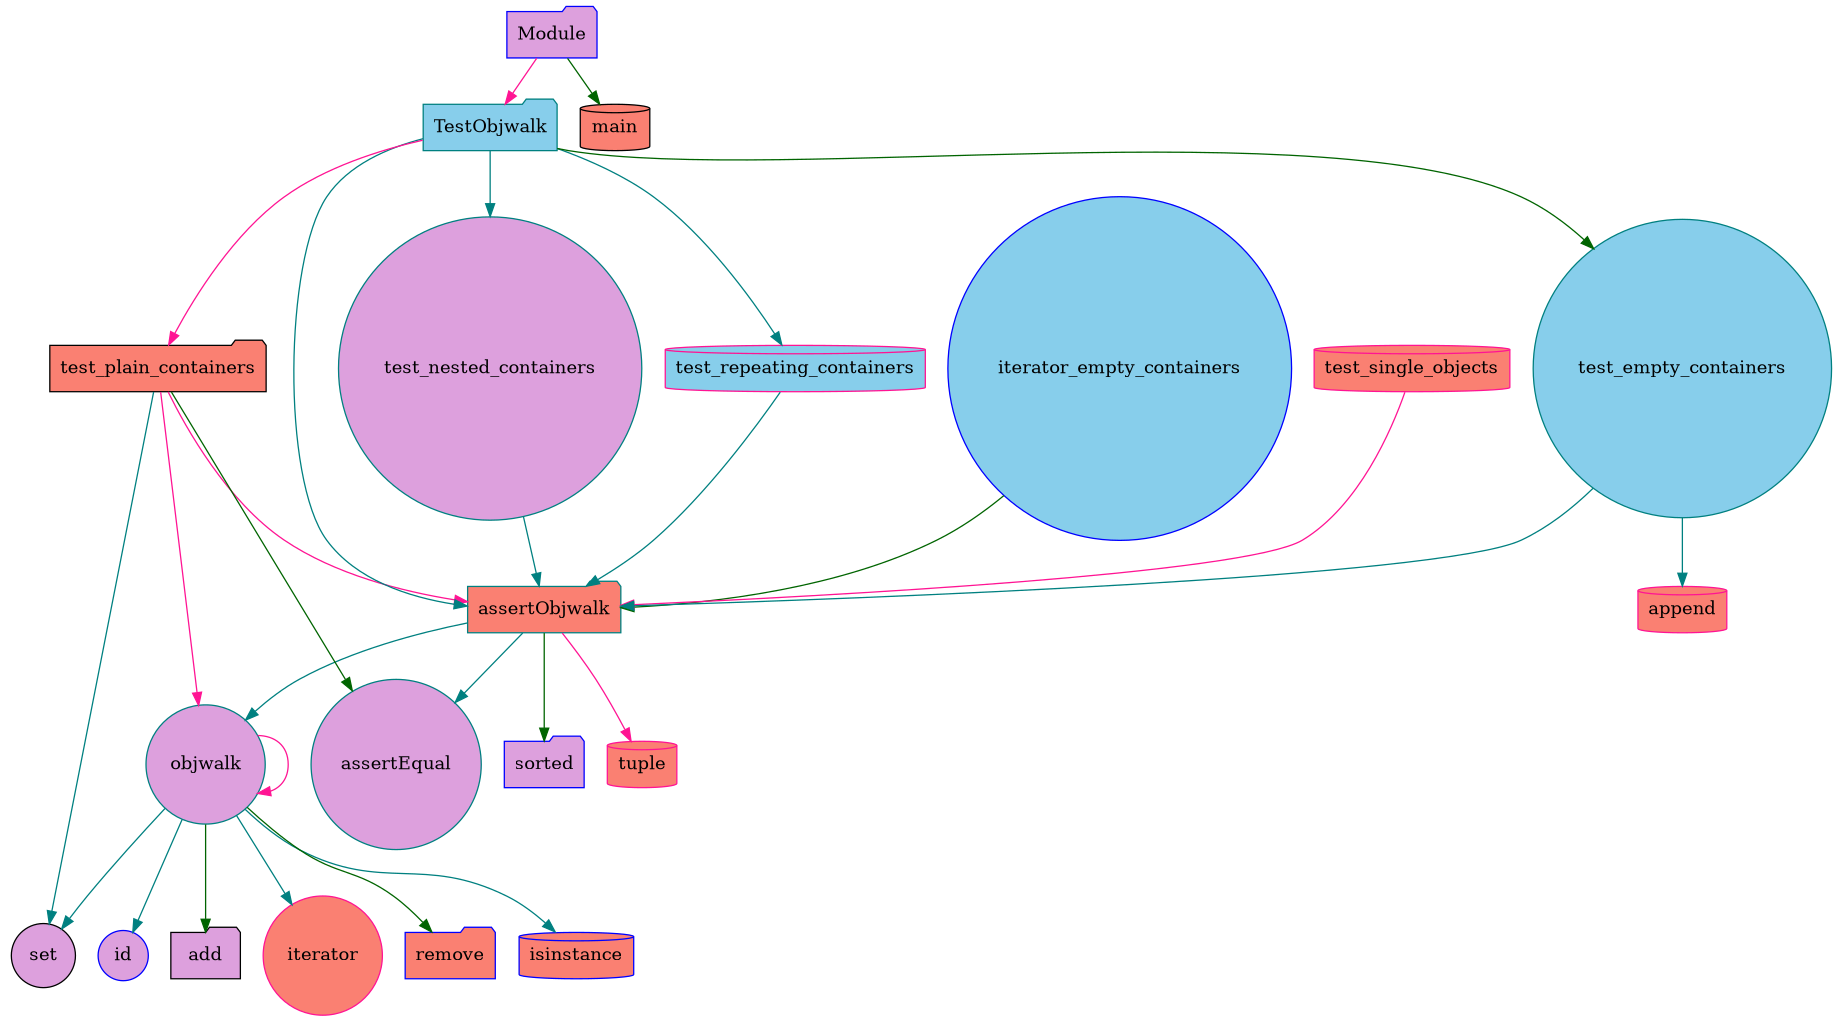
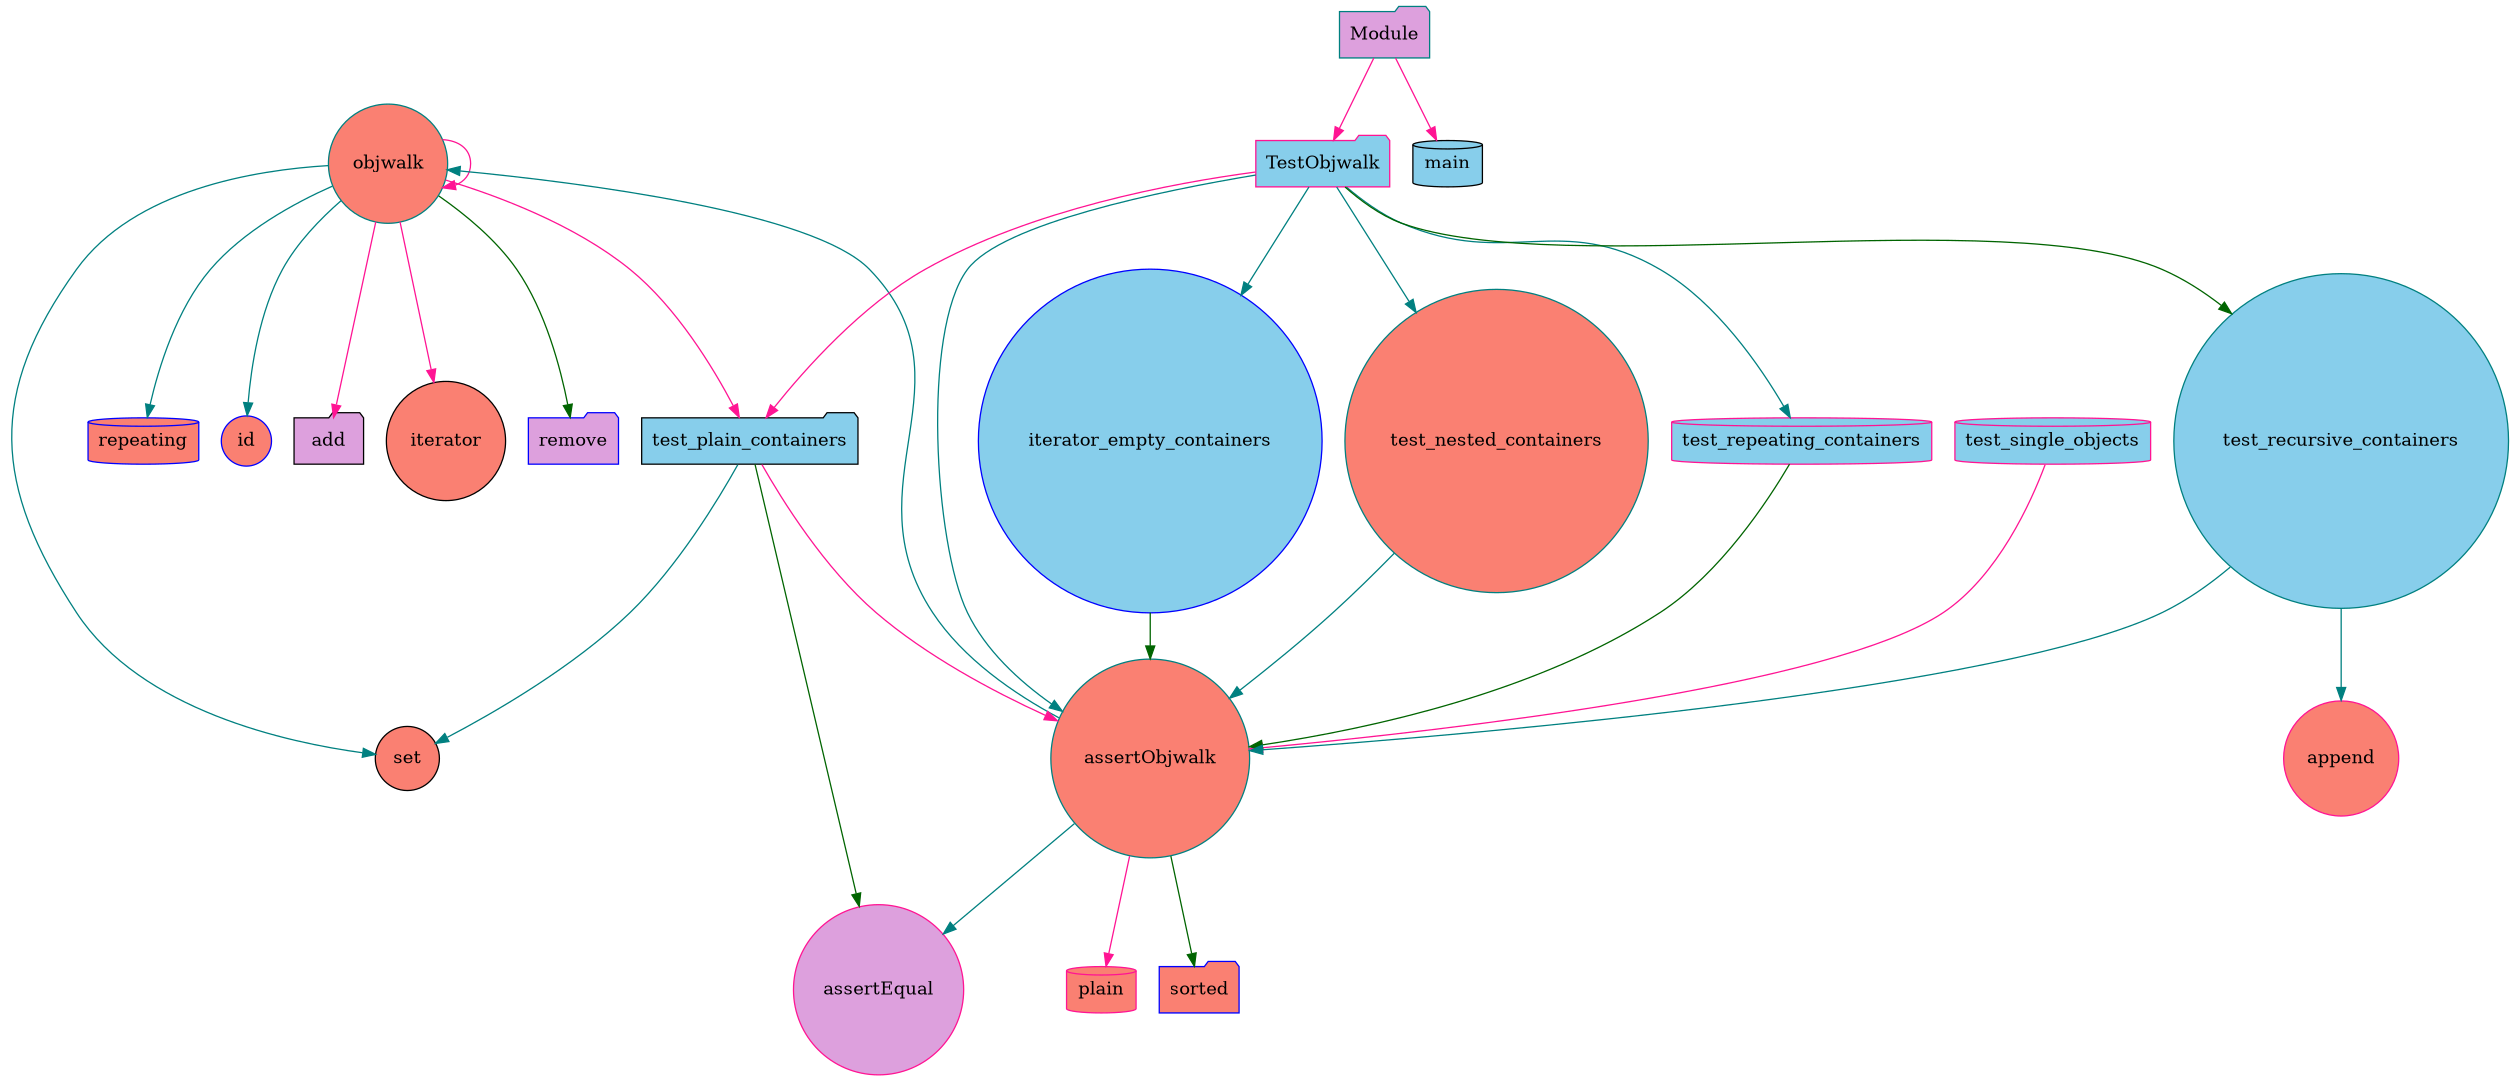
node "Module": color blue -> teal
edge "Module" -> "main": color darkgreen -> deeppink
node "TestObjwalk": color teal -> deeppink
node "main": fillcolor salmon -> skyblue
edge "TestObjwalk" -> "iterator_empty_containers": added
node "test_plain_containers": fillcolor salmon -> skyblue
node "test_nested_containers": fillcolor plum -> salmon
node "test_single_objects": fillcolor salmon -> skyblue
node "test_empty_containers": label "test_empty_containers" -> "test_recursive_containers"
edge "test_repeating_containers" -> "assertObjwalk": color teal -> darkgreen
edge "test_plain_containers" -> "objwalk": reversed
node "assertObjwalk": shape folder -> circle
node "append": shape cylinder -> circle
node "objwalk": fillcolor plum -> salmon
node "assertEqual": color teal -> deeppink
node "sorted": fillcolor plum -> salmon
node "tuple": label "tuple" -> "plain"
edge "objwalk" -> "iterator": color teal -> deeppink
edge "objwalk" -> "add": color darkgreen -> deeppink
node "set": fillcolor plum -> salmon
node "id": fillcolor plum -> salmon
node "iterator": color deeppink -> black
node "remove": fillcolor salmon -> plum
node "isinstance": label "isinstance" -> "repeating"
